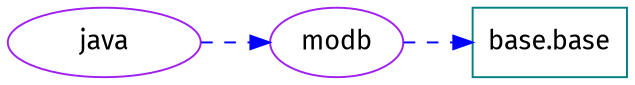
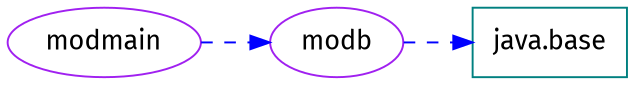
node "java": label "java" -> "modmain"
node "base.base": label "base.base" -> "java.base"
